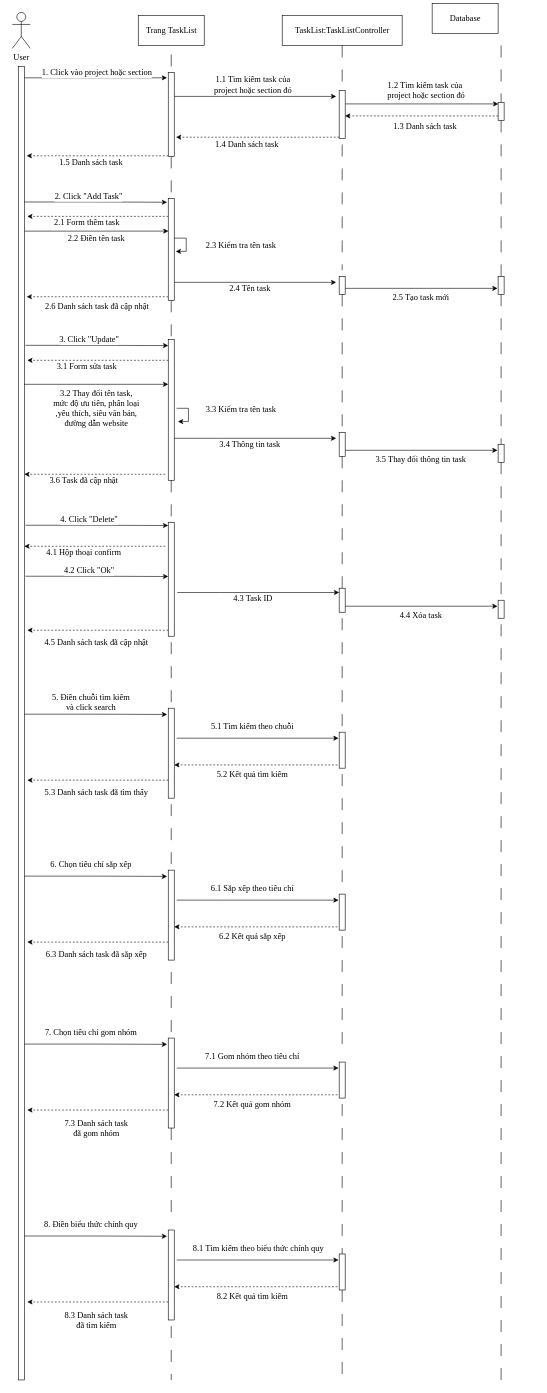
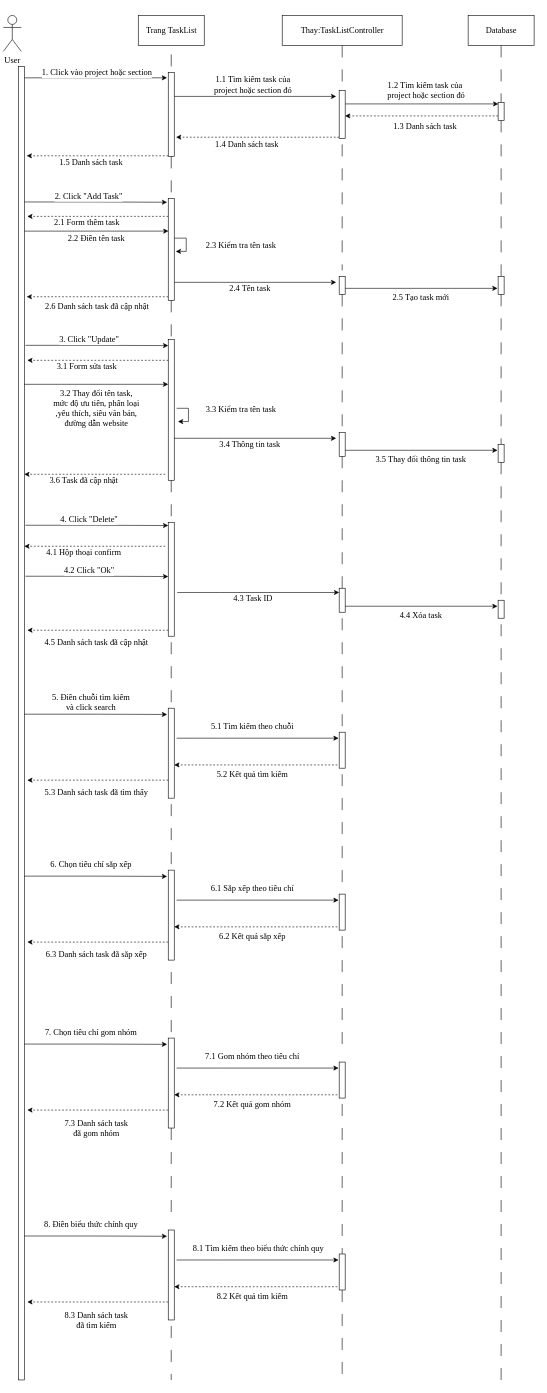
node "Database": moved (465, 18) -> (501, 30)
node "User": moved (21, 30) -> (12, 33)
node "TaskList:TaskListController": label "TaskList:TaskListController" -> "Thay:TaskListController"
